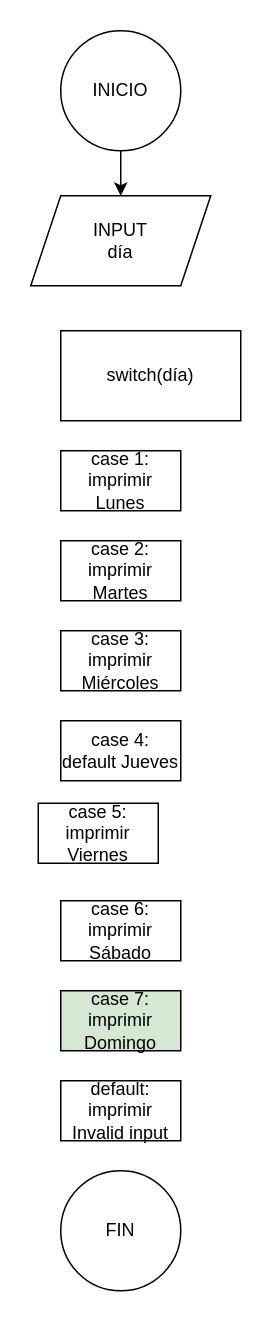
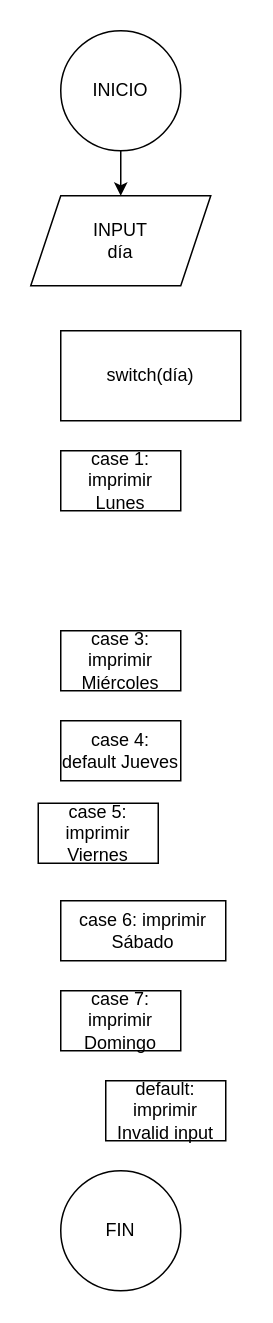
node "case 2: imprimir Martes": removed
node "case 6: imprimir Sábado": size 120x60 -> 165x60
node "case 7: imprimir Domingo": fillcolor #d5e8d4 -> #ffffff
node "default: imprimir Invalid input": moved (121, 1111) -> (166, 1111)
